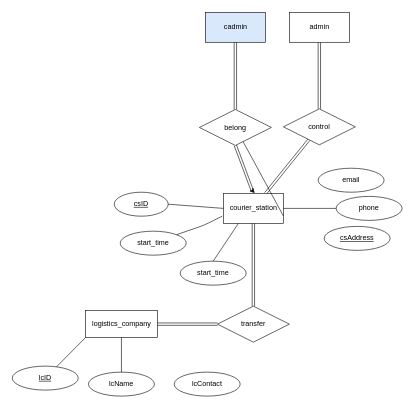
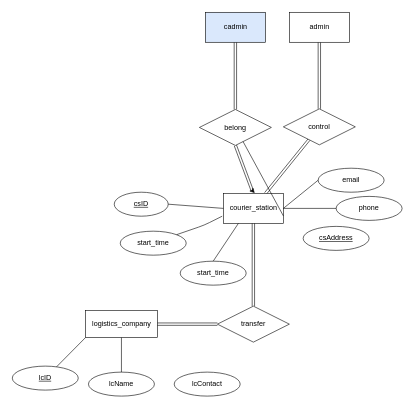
edge "email" -- "courier_station": added
node "csAddress": moved (357, 239) -> (336, 239)
